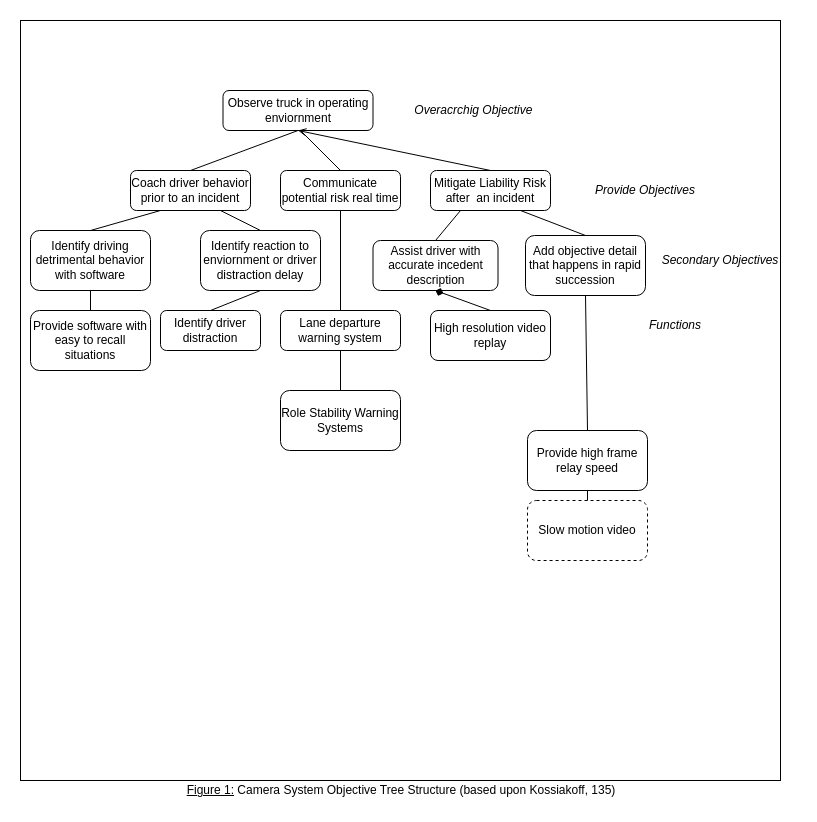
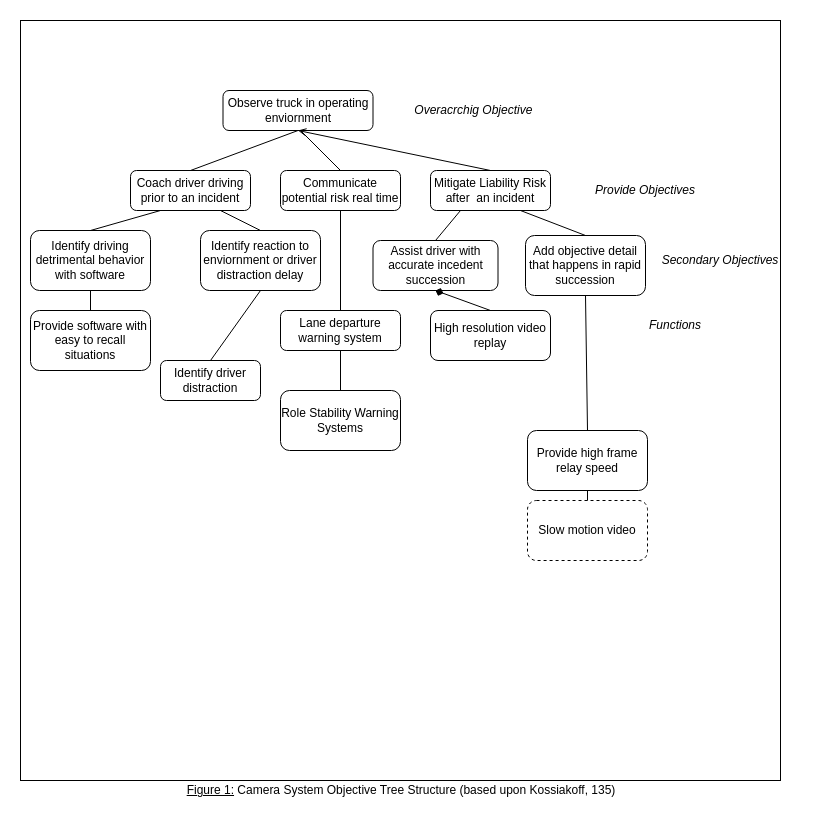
node "Coach driver behavior prior to an incident": label "Coach driver behavior prior to an incident" -> "Coach driver driving prior to an incident"
node "Assist driver with accurate incedent description": label "Assist driver with accurate incedent description" -> "Assist driver with accurate incedent succession"
node "Identify driver distraction": moved (211, 331) -> (211, 381)
